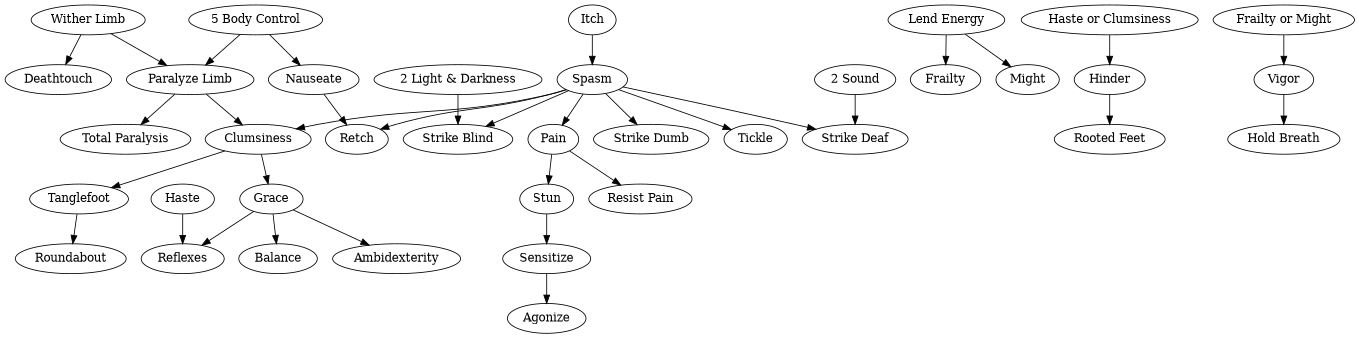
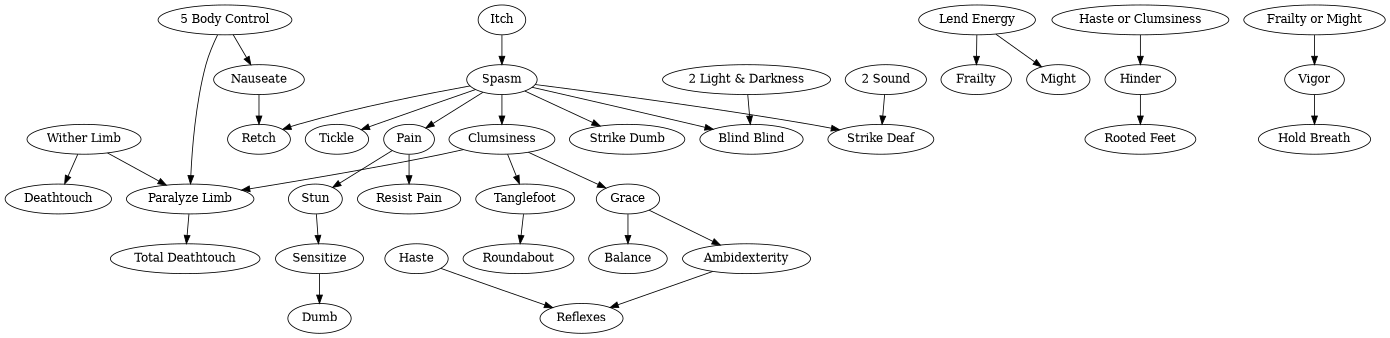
edge "Paralyze Limb" -> "Clumsiness": reversed
node "Total Paralysis": label "Total Paralysis" -> "Total Deathtouch"
node "Strike Blind": label "Strike Blind" -> "Blind Blind"
edge "Grace" -> "Reflexes": now "Ambidexterity" -> "Reflexes"
node "Agonize": label "Agonize" -> "Dumb"
